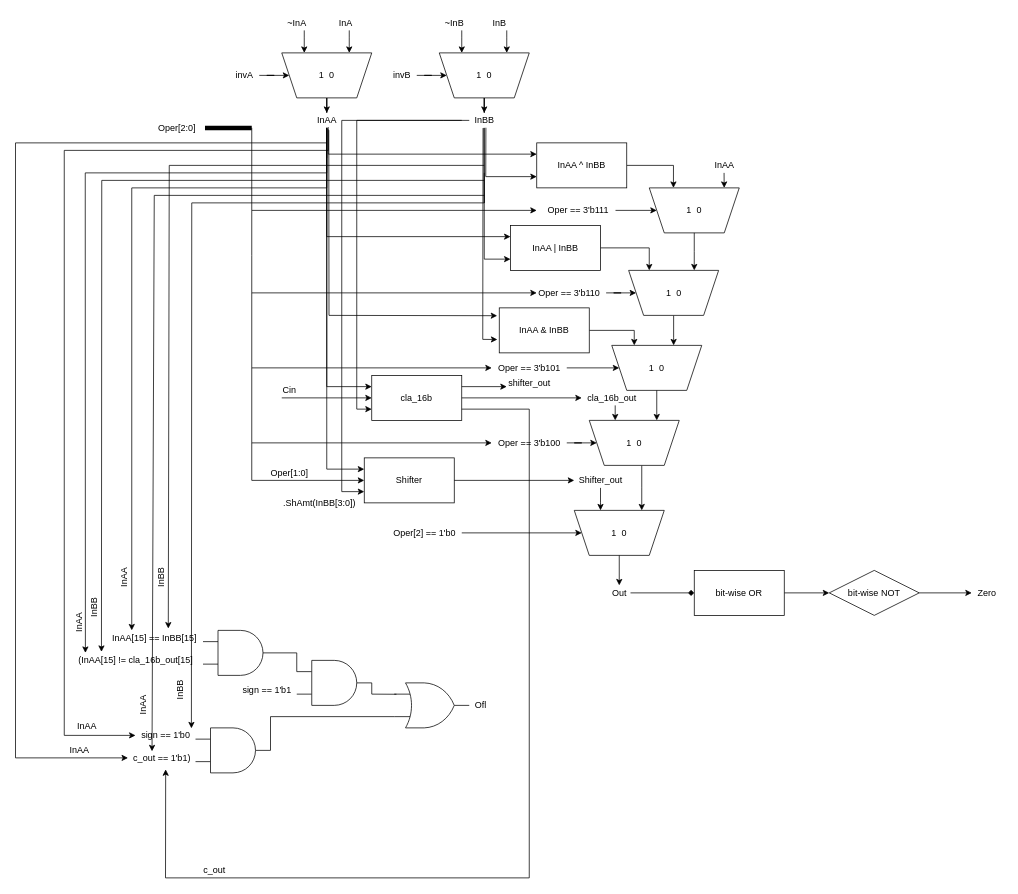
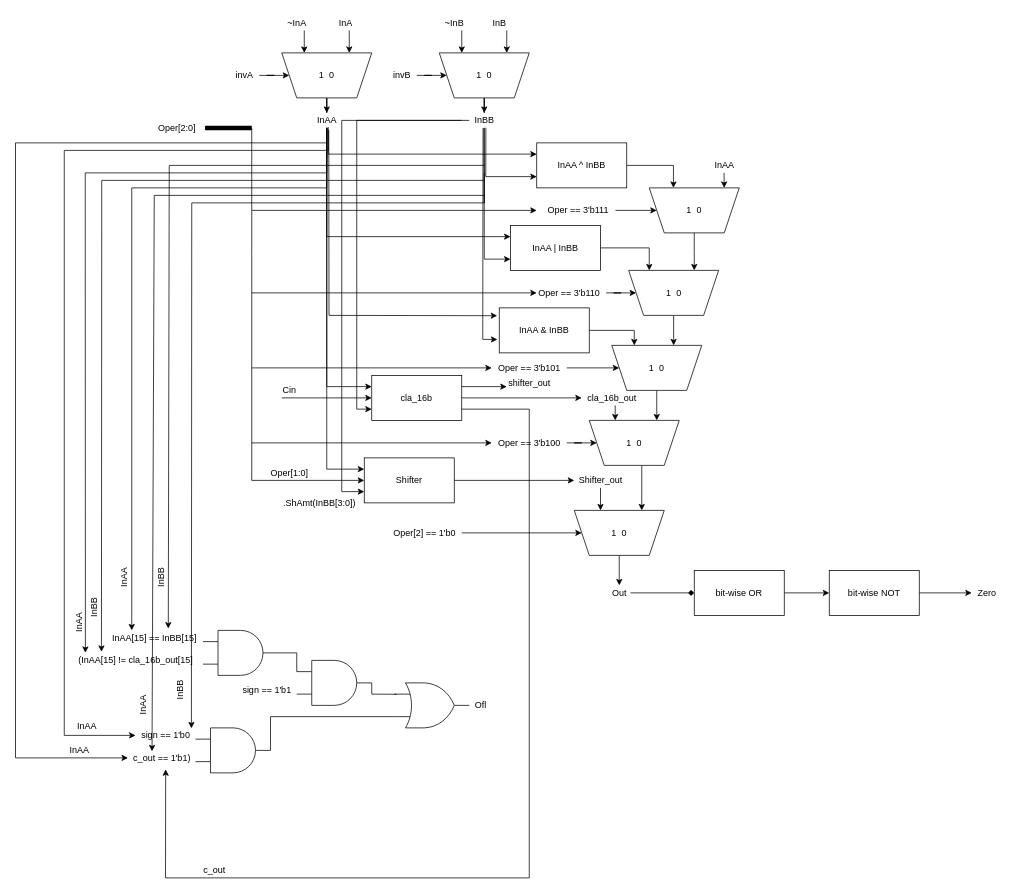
node "bit-wise NOT": shape diamond -> rectangle
